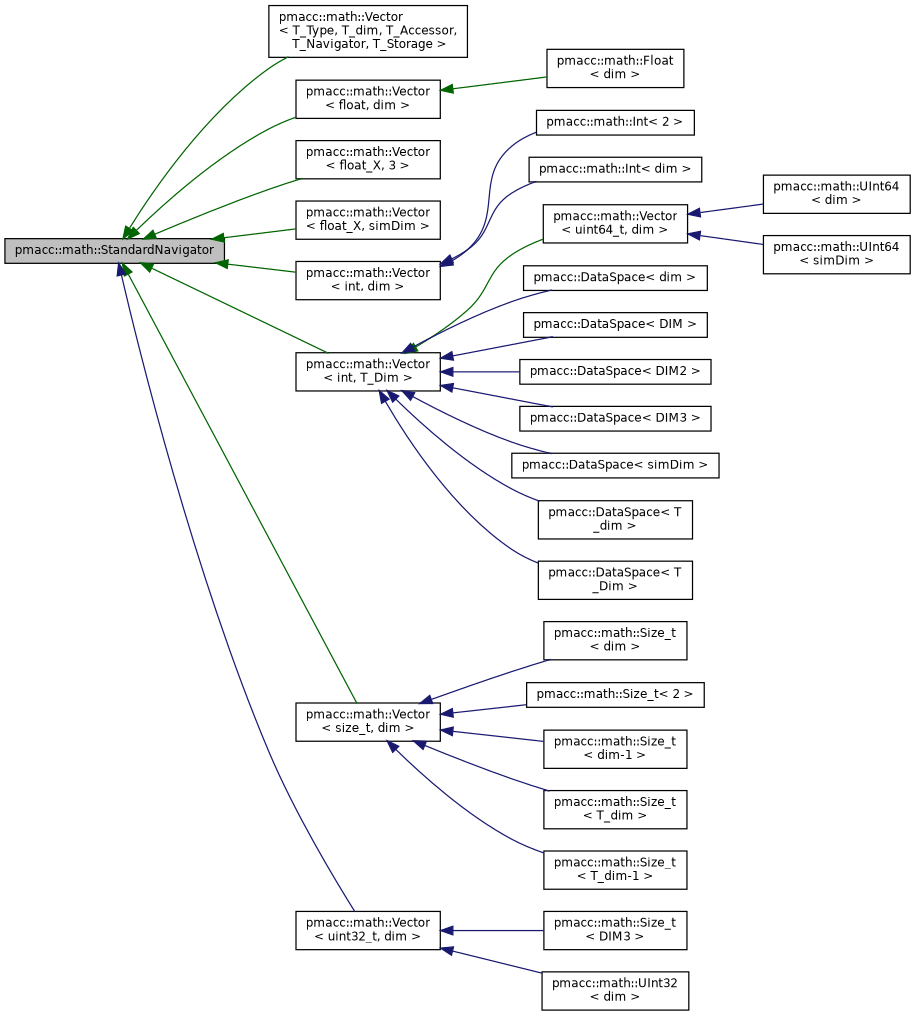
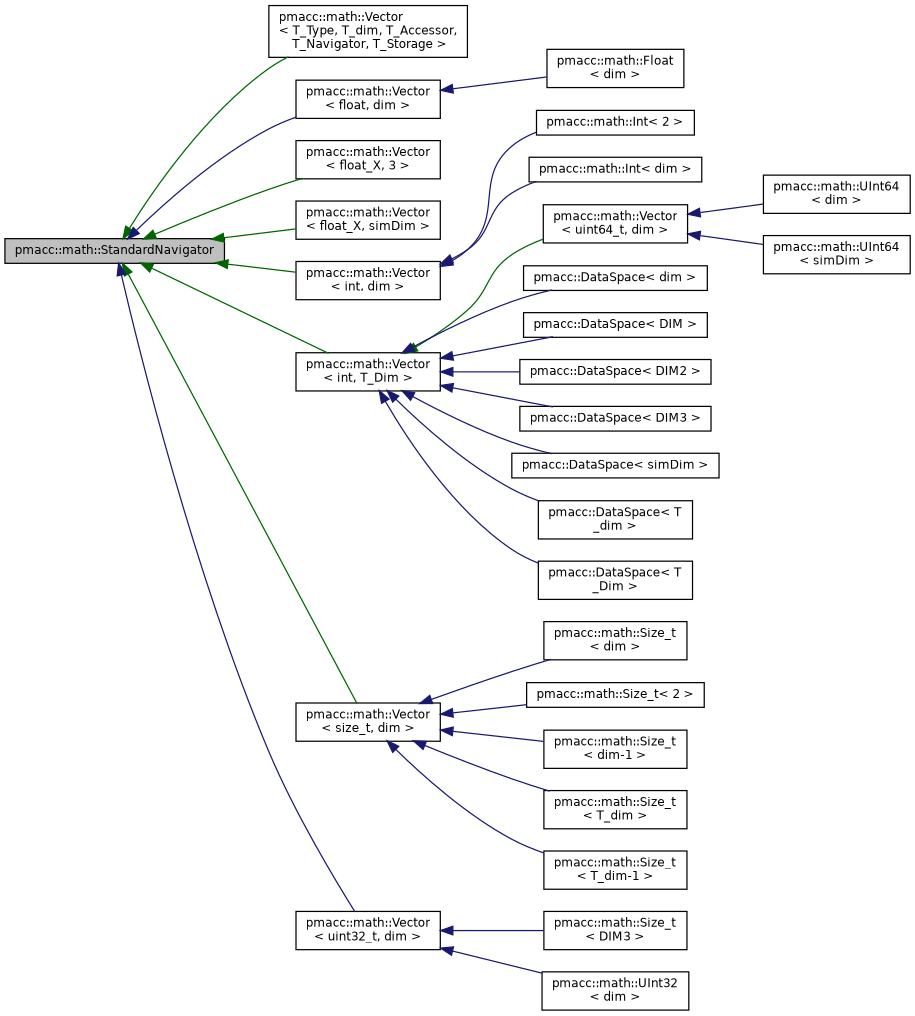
edge "pmacc::math::Float < dim >" -> "pmacc::math::Vector < float, dim >": color darkgreen -> midnightblue
edge "pmacc::math::Vector < float, dim >" -> "pmacc::math::StandardNavigator": color darkgreen -> midnightblue
